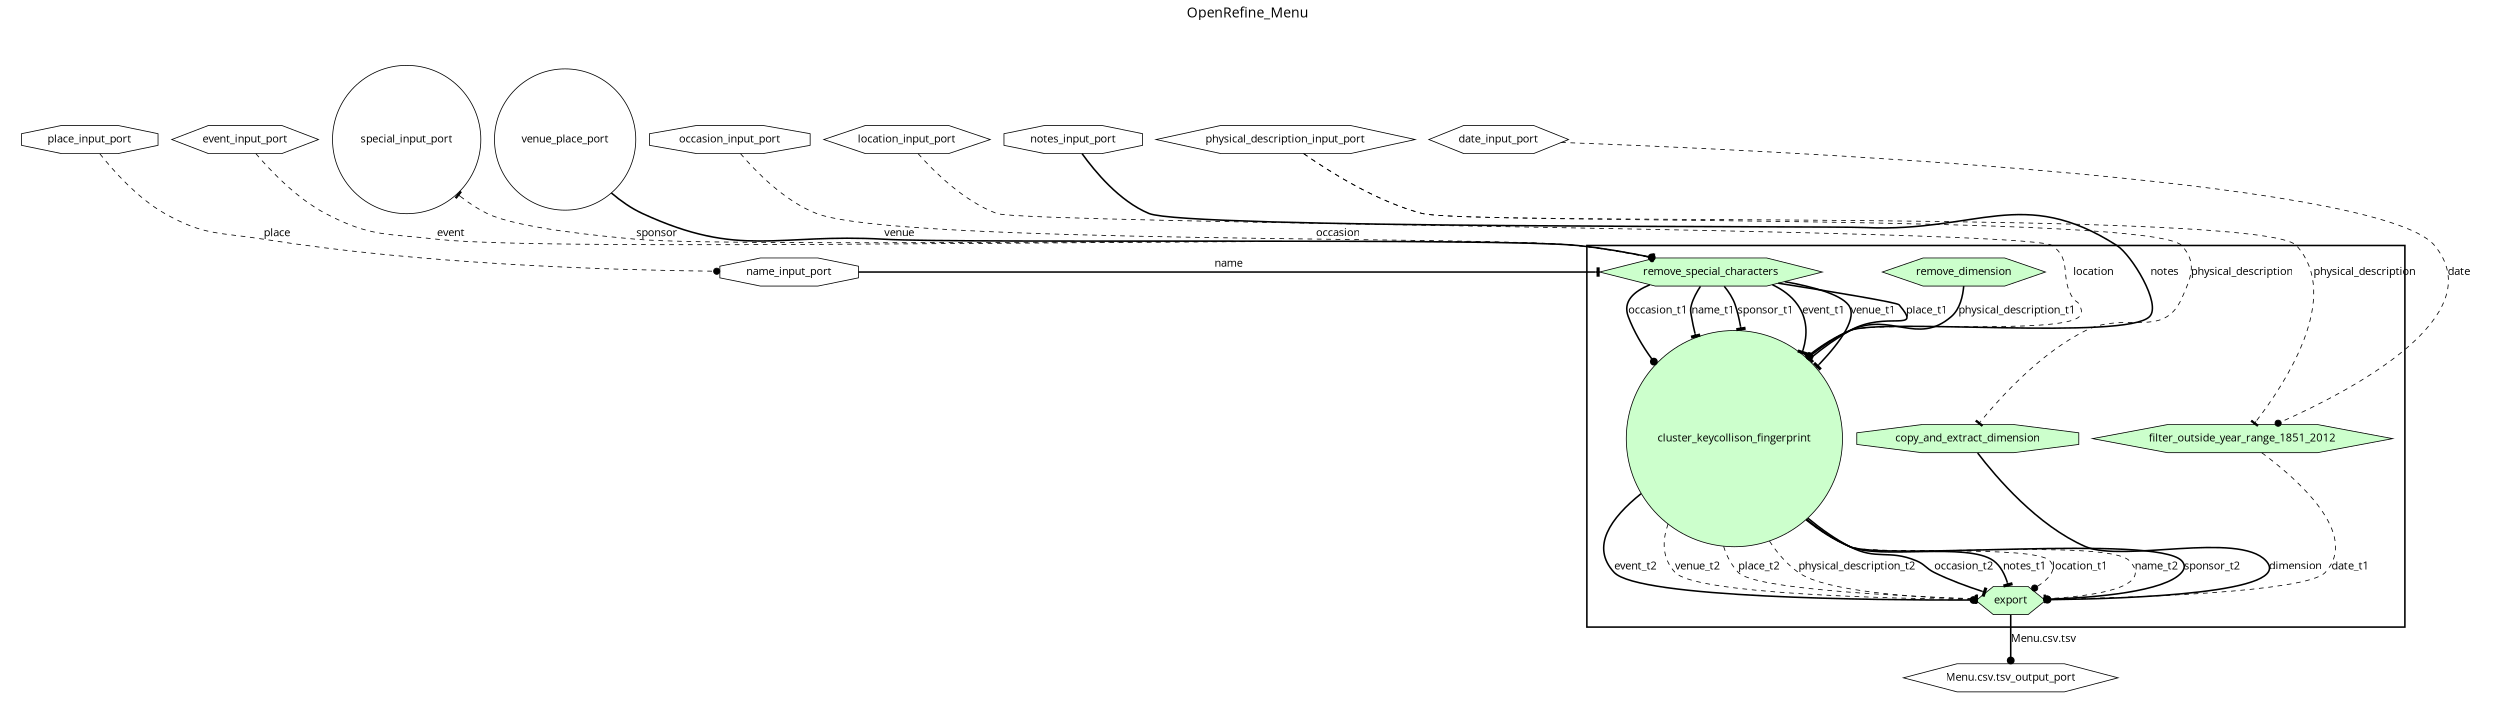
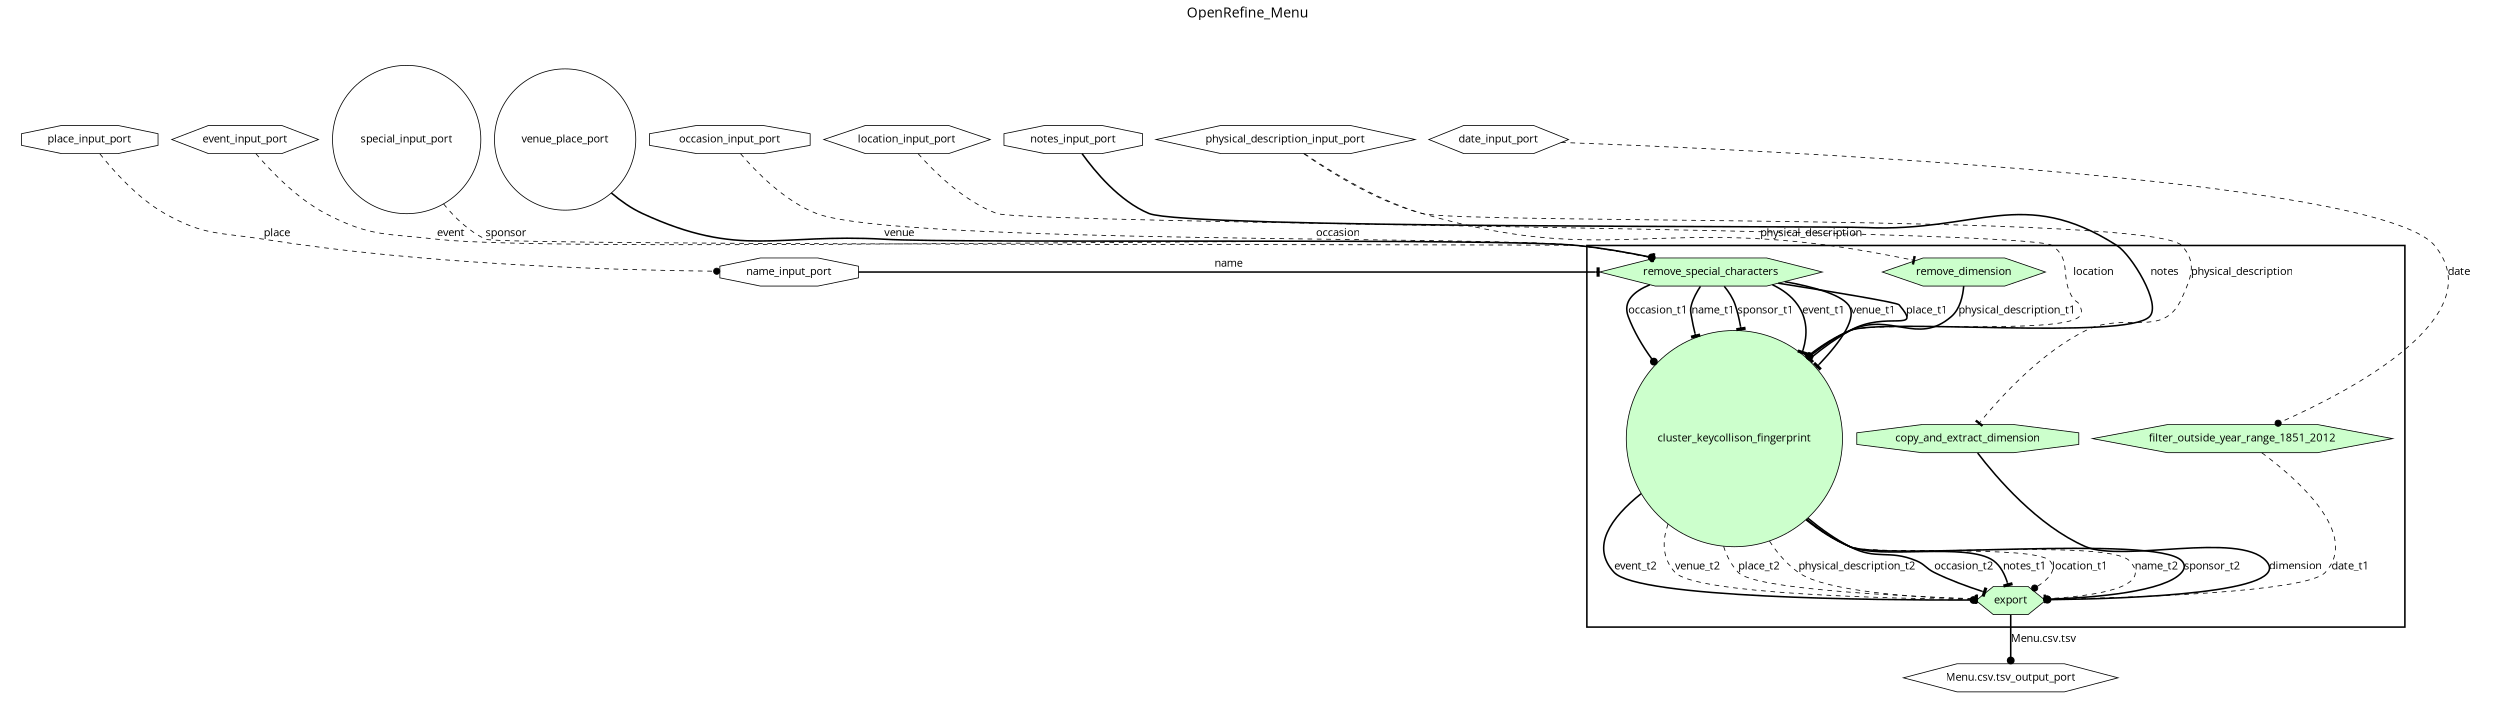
edge "physical_description_input_port" -> "filter_outside_year_range_1851_2012": now "physical_description_input_port" -> "remove_dimension"
edge "remove_special_characters" -> "special_input_port": reversed
